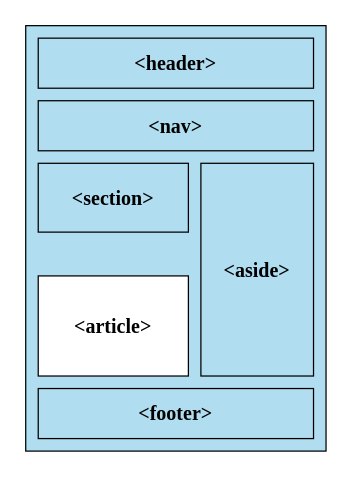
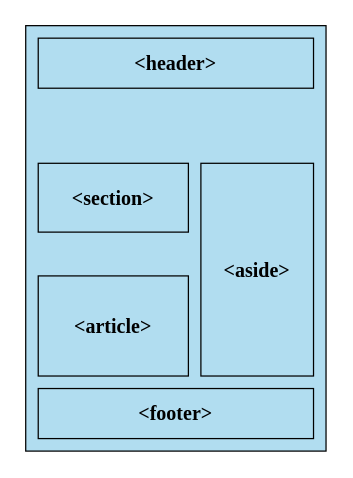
node "<nav>": removed
node "<article>": fillcolor #ffffff -> #b1ddf0
